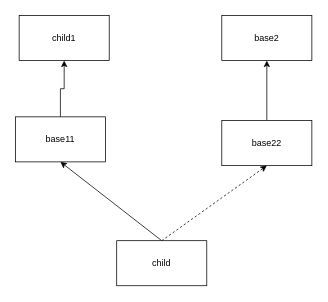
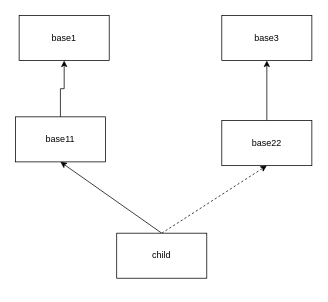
node "child1": label "child1" -> "base1"
node "base2": label "base2" -> "base3"
node "child": moved (162, 263) -> (162, 255)
